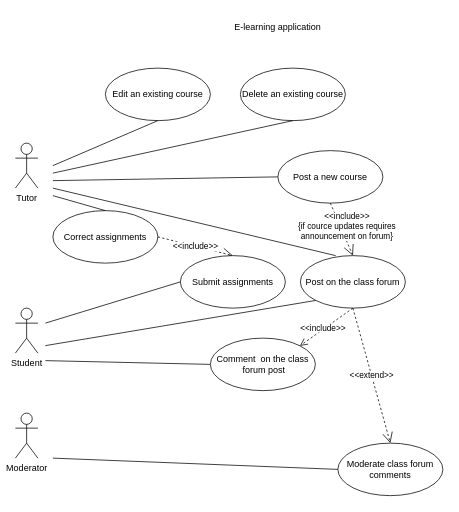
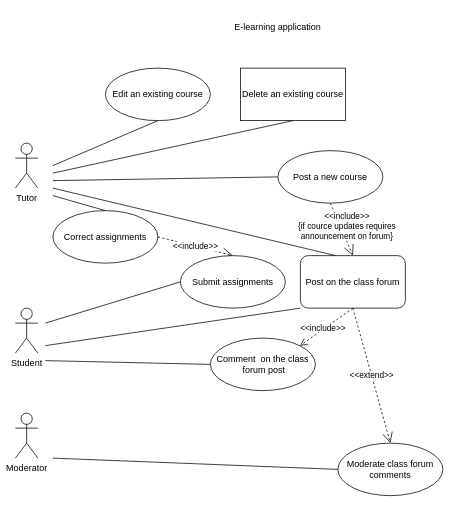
node "Delete an existing course": shape ellipse -> rectangle
node "Post on the class forum": shape ellipse -> rounded rectangle
